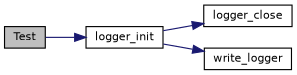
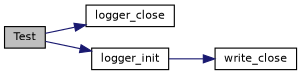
edge "logger_init" -> "logger_close": now "Test" -> "logger_close"
node "write_logger": label "write_logger" -> "write_close"
